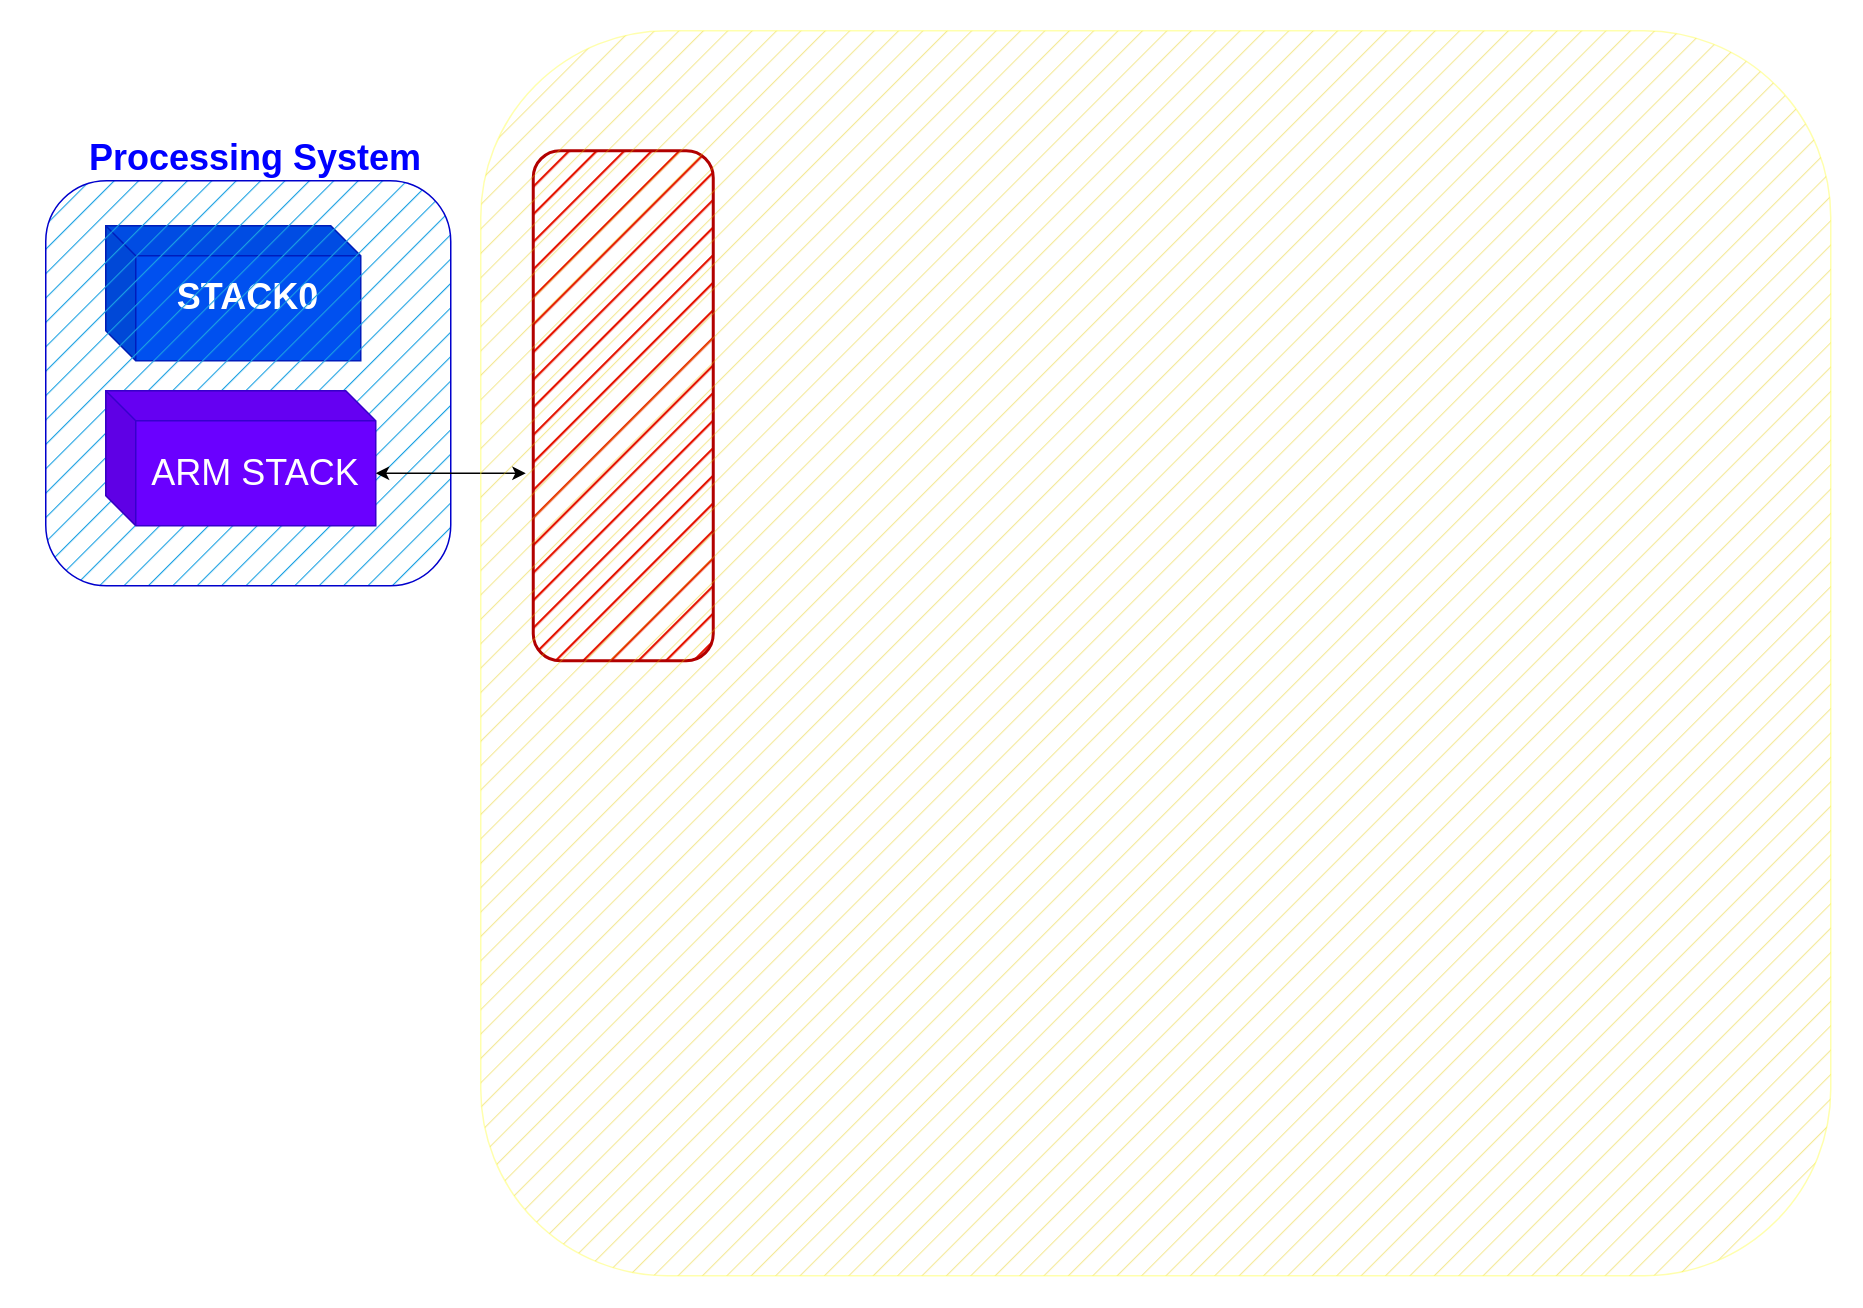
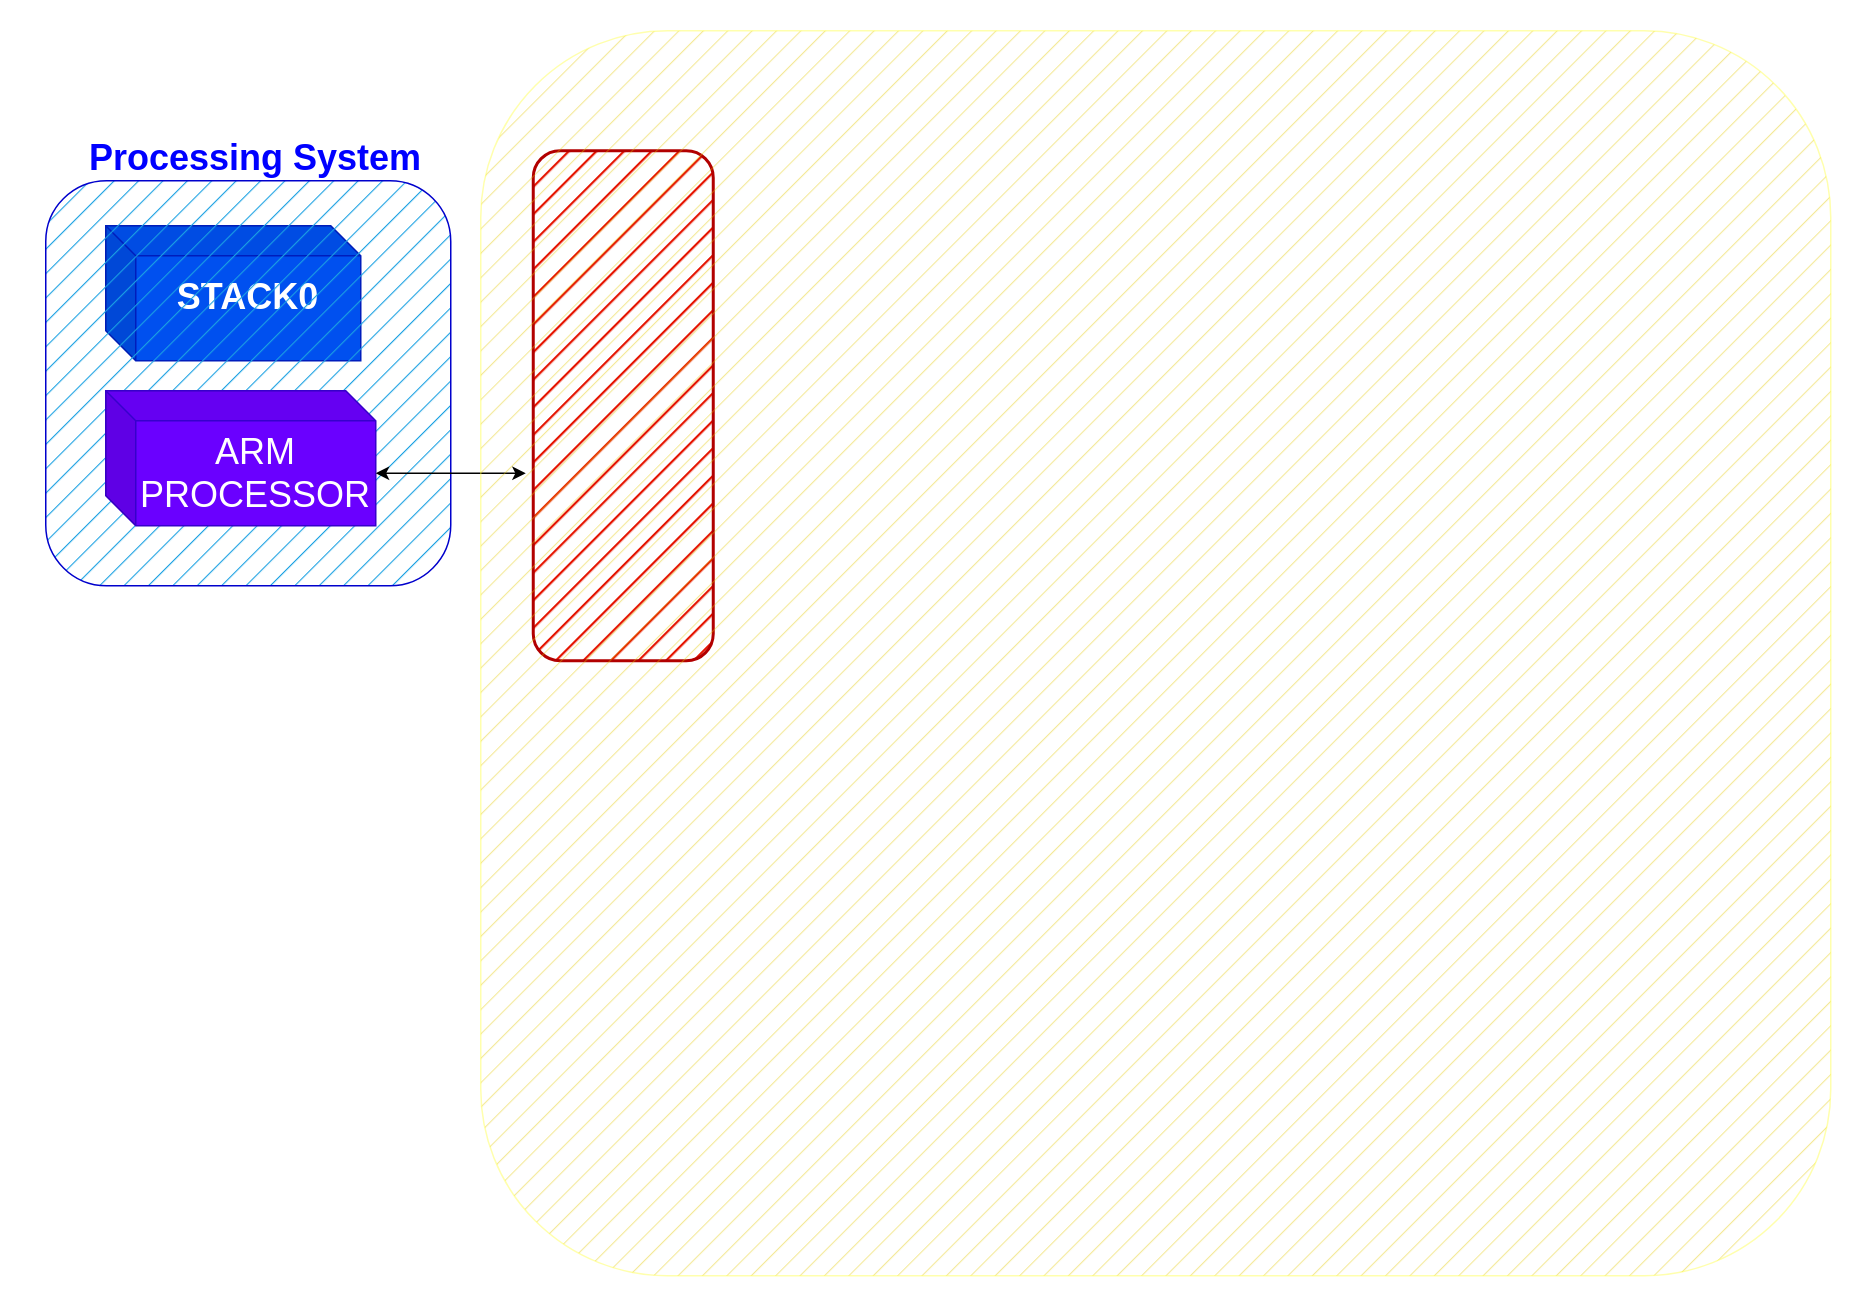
node "ARM STACK": label "ARM STACK" -> "ARM PROCESSOR"
